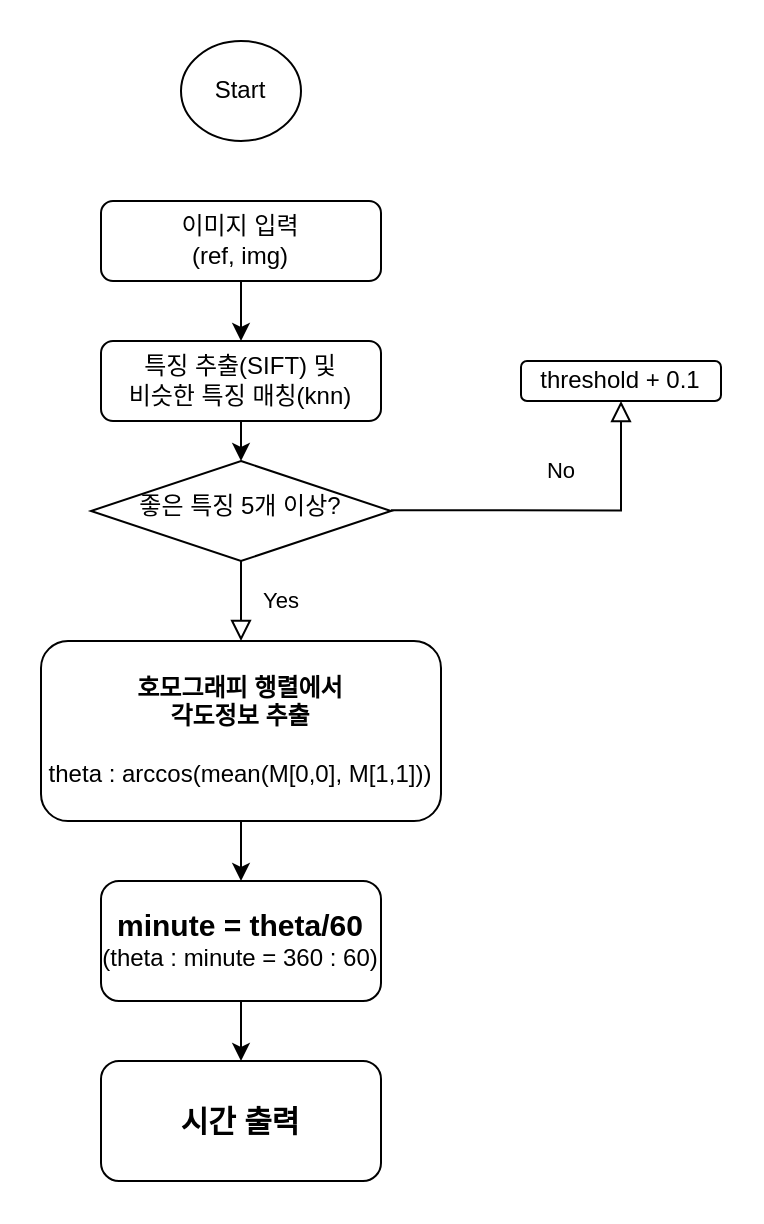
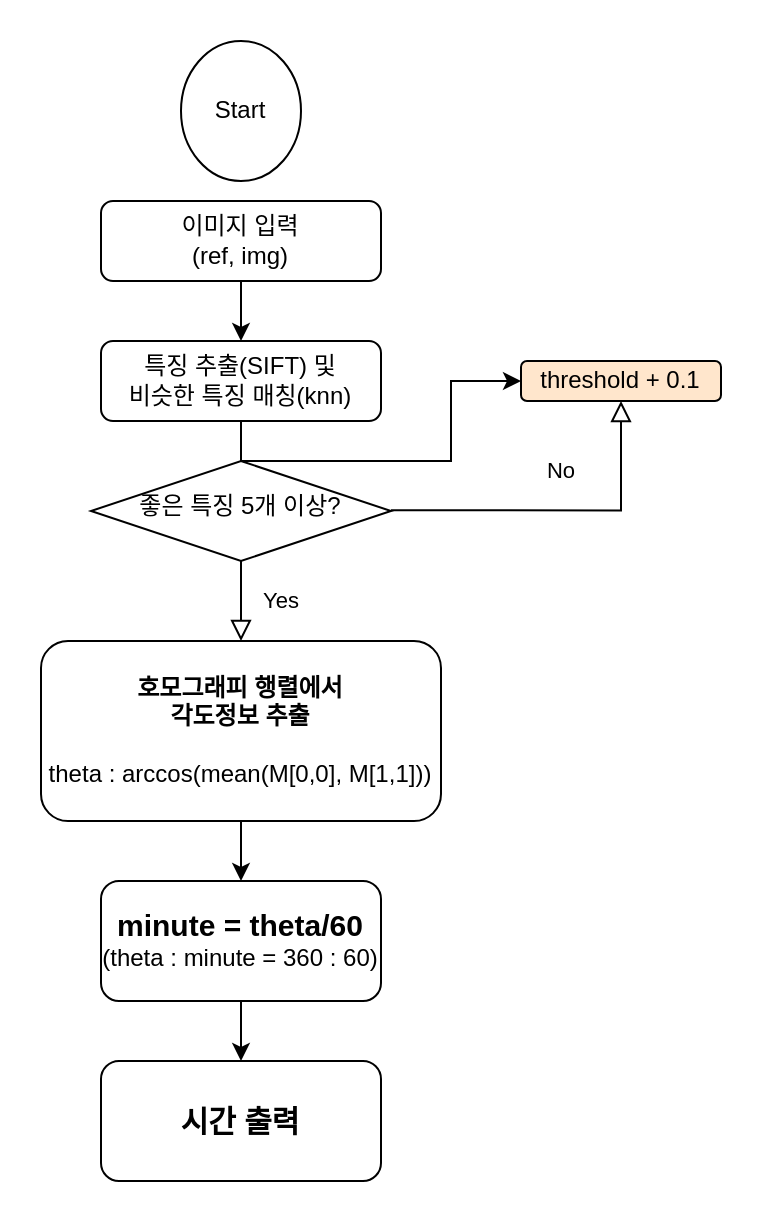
node "Start": size 120x100 -> 120x140
node "threshold + 0.1": fillcolor #ffffff -> #ffe6cc
edge "특징 추출(SIFT) 및 비슷한 특징 매칭(knn)" -> "좋은 특징 5개 이상?": now "특징 추출(SIFT) 및 비슷한 특징 매칭(knn)" -> "threshold + 0.1"
